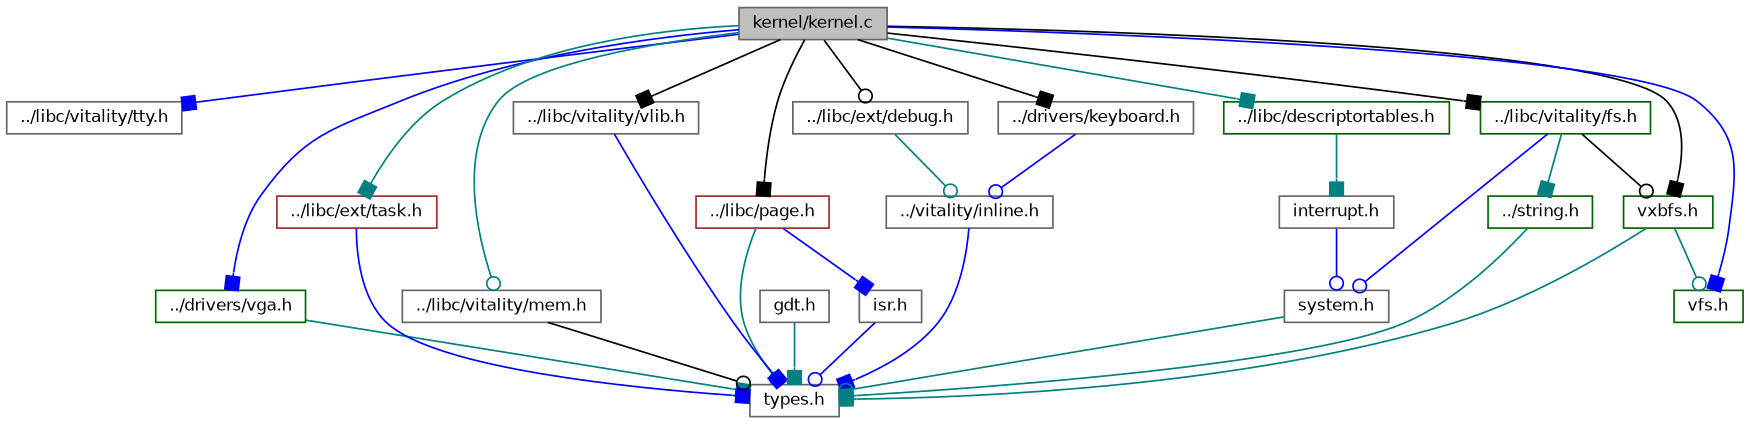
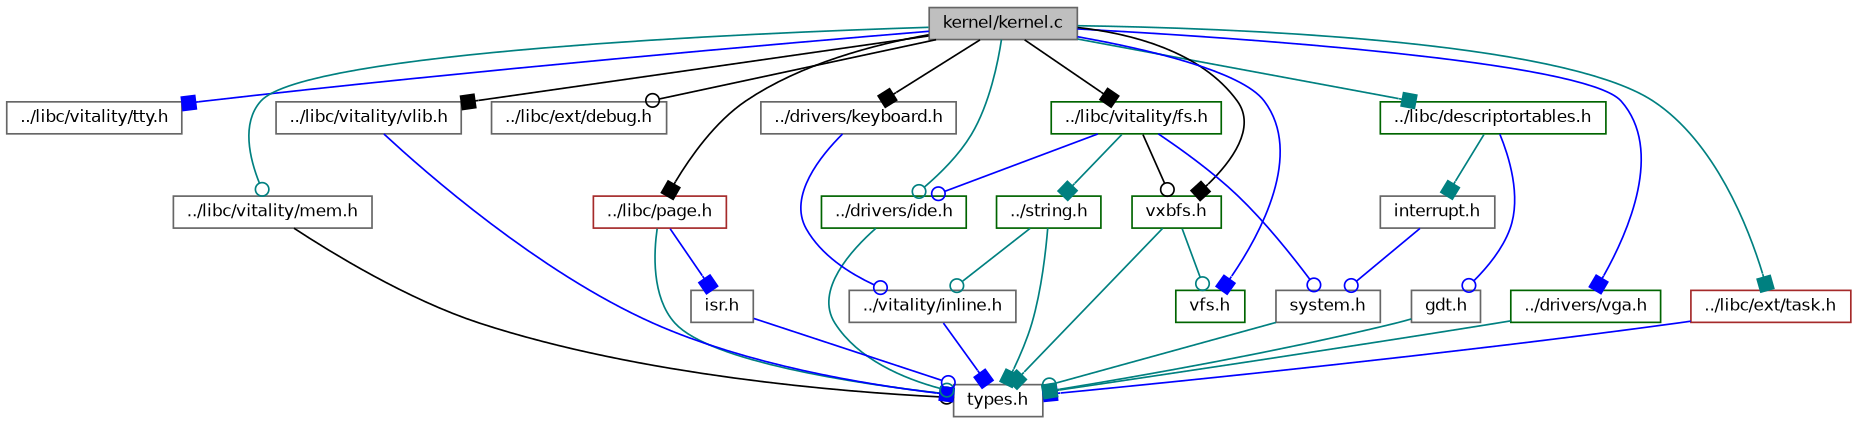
edge "../libc/ext/debug.h" -> "../vitality/inline.h": now "../string.h" -> "../vitality/inline.h"
node "../drivers/ide.h": added
edge "../libc/descriptortables.h" -> "gdt.h": added
